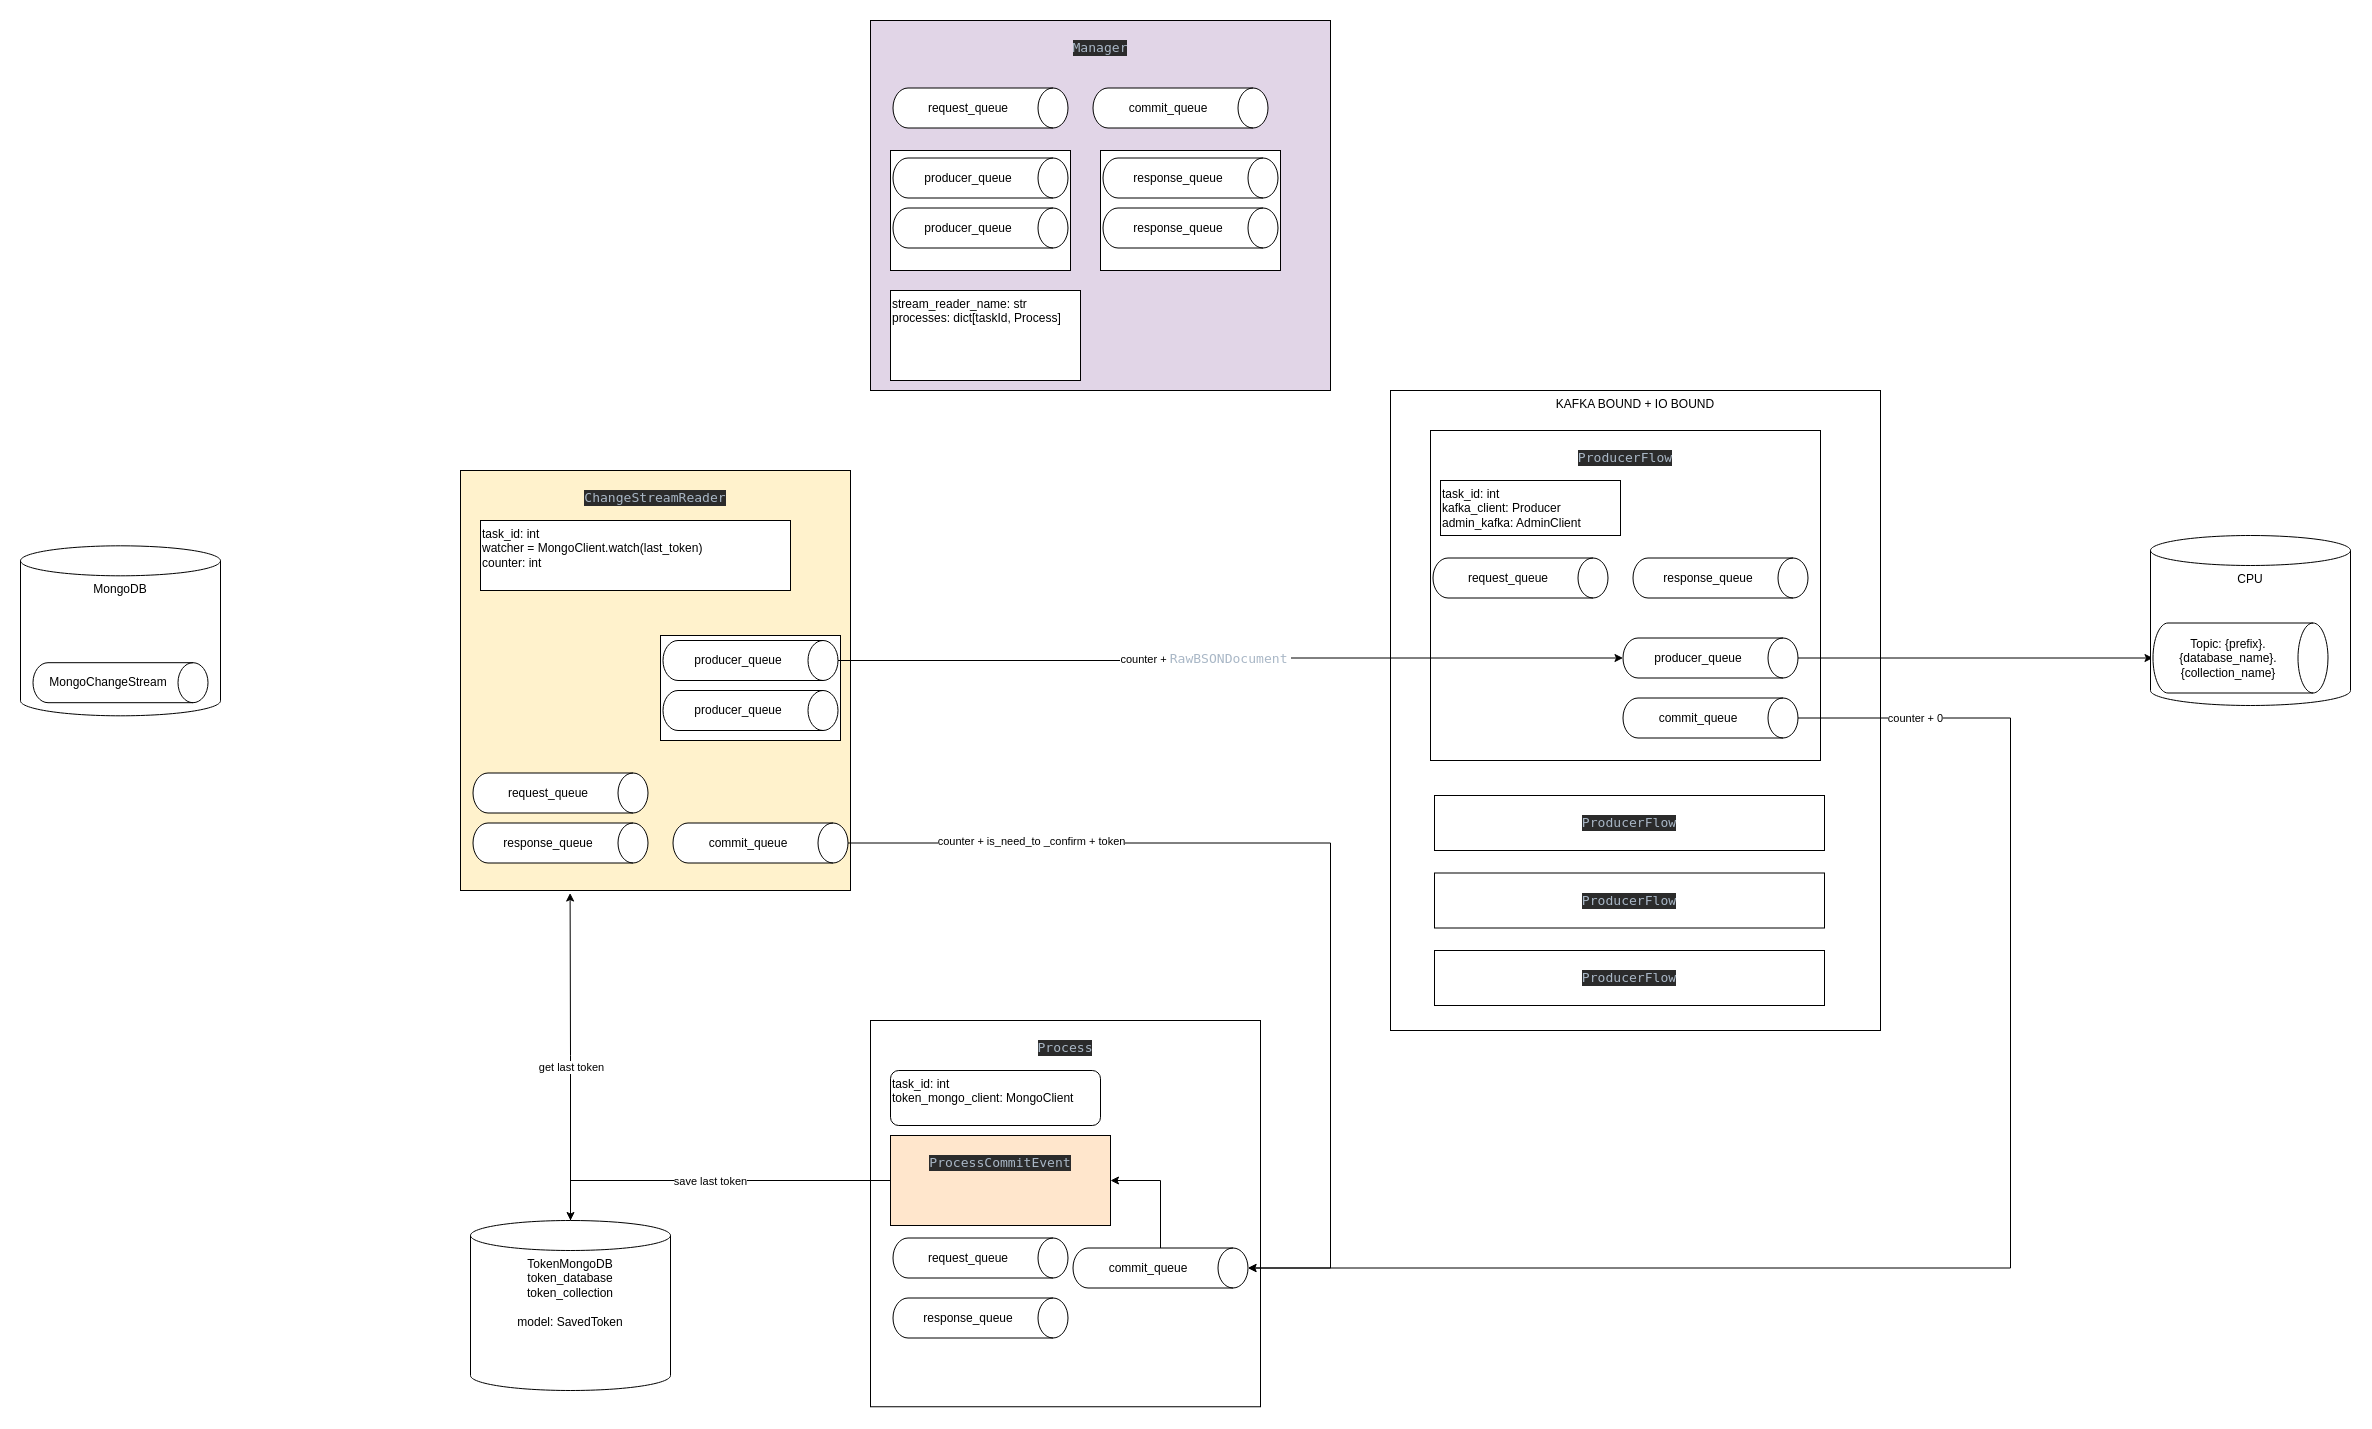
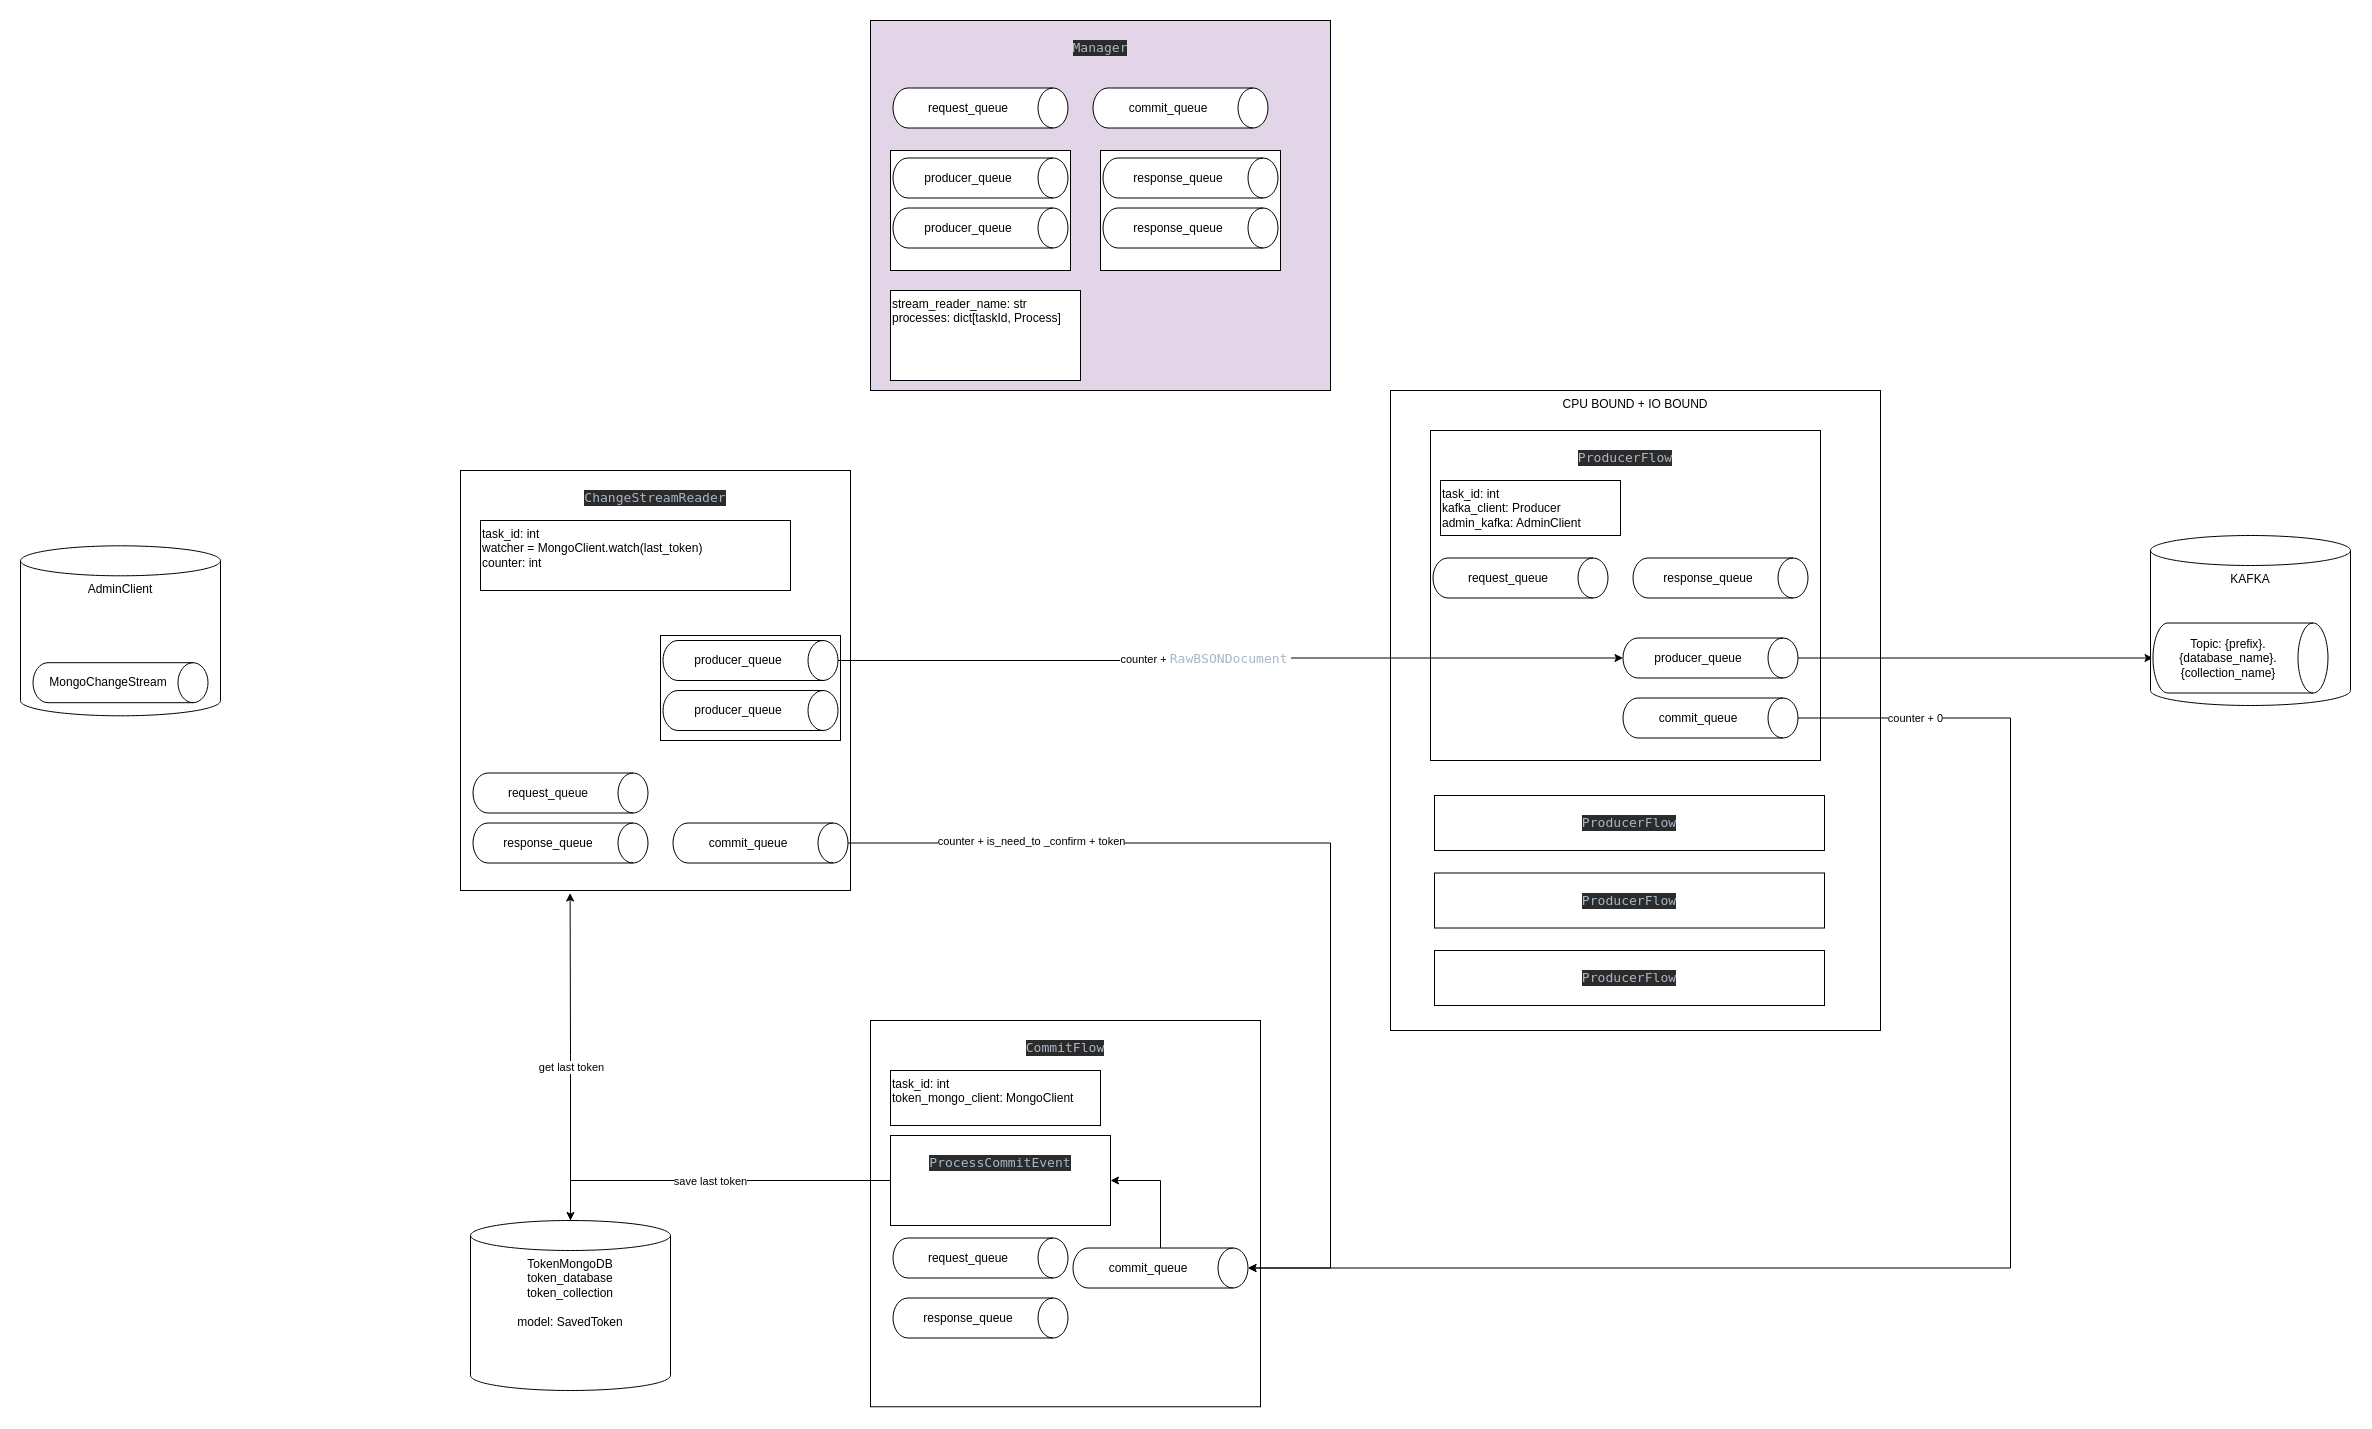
node "KAFKA BOUND + IO BOUND": label "KAFKA BOUND + IO BOUND" -> "CPU BOUND + IO BOUND"
node "CPU": label "CPU" -> "KAFKA"
node "MongoDB": label "MongoDB" -> "AdminClient"
node "ChangeStreamReader": fillcolor #fff2cc -> #ffffff
node "Process": label "Process" -> "CommitFlow"
node "task_id: int token_mongo_client: MongoClient": shape rounded rectangle -> rectangle
node "ProcessCommitEvent": fillcolor #ffe6cc -> #ffffff
